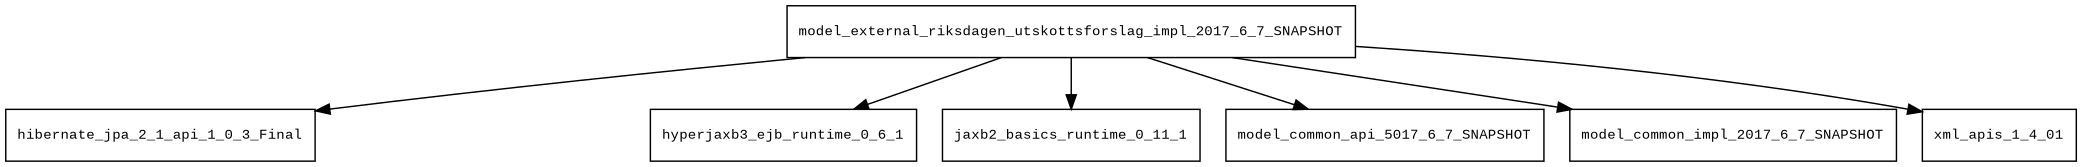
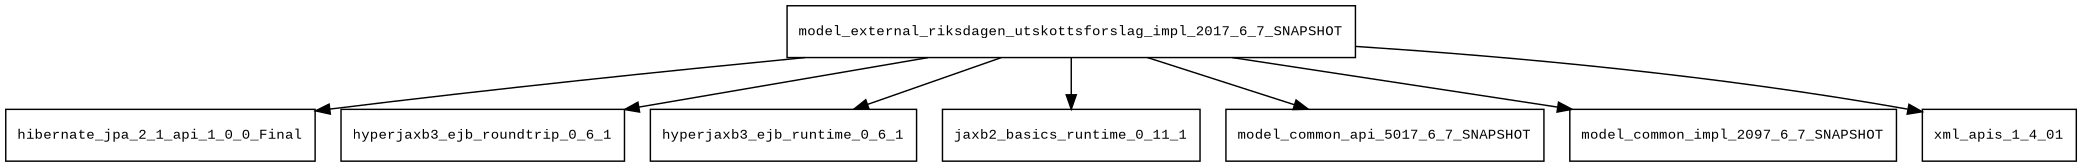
node "hibernate_jpa_2_1_api_1_0_3_Final": label "hibernate_jpa_2_1_api_1_0_3_Final" -> "hibernate_jpa_2_1_api_1_0_0_Final"
node "hyperjaxb3_ejb_roundtrip_0_6_1": added
node "model_common_impl_2017_6_7_SNAPSHOT": label "model_common_impl_2017_6_7_SNAPSHOT" -> "model_common_impl_2097_6_7_SNAPSHOT"
